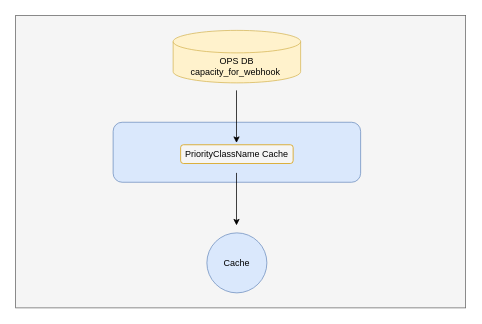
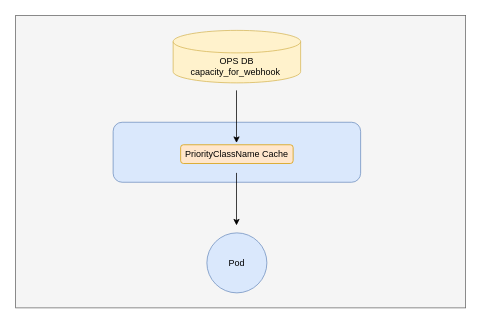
node "PriorityClassName Cache": fillcolor #f5f5f5 -> #ffe6cc
node "Cache": label "Cache" -> "Pod"
